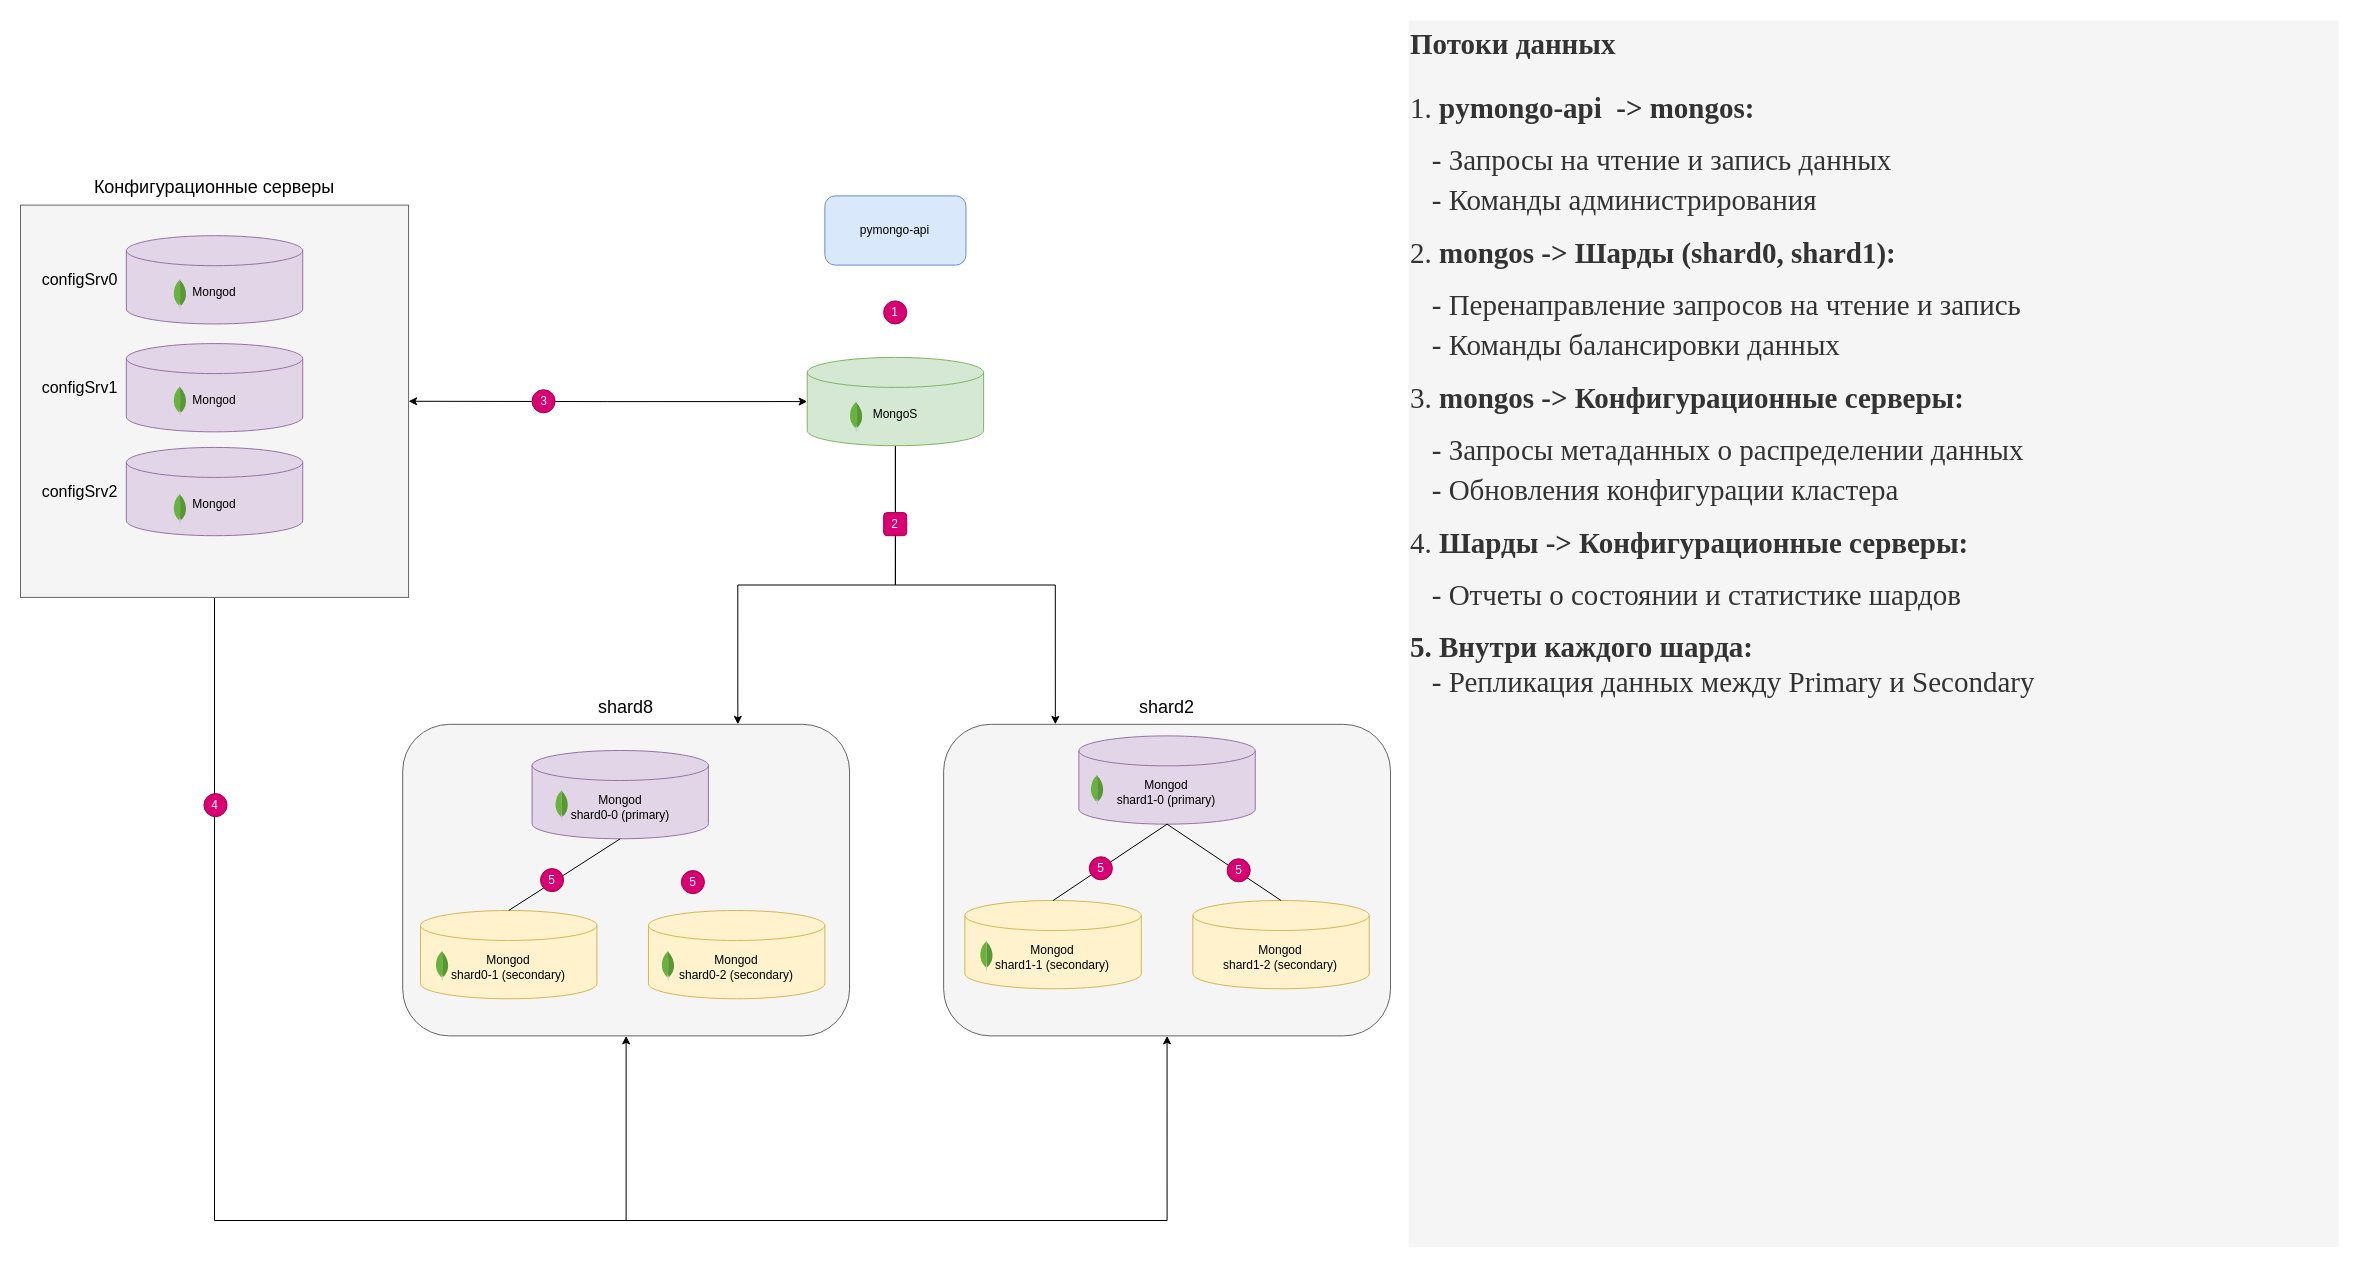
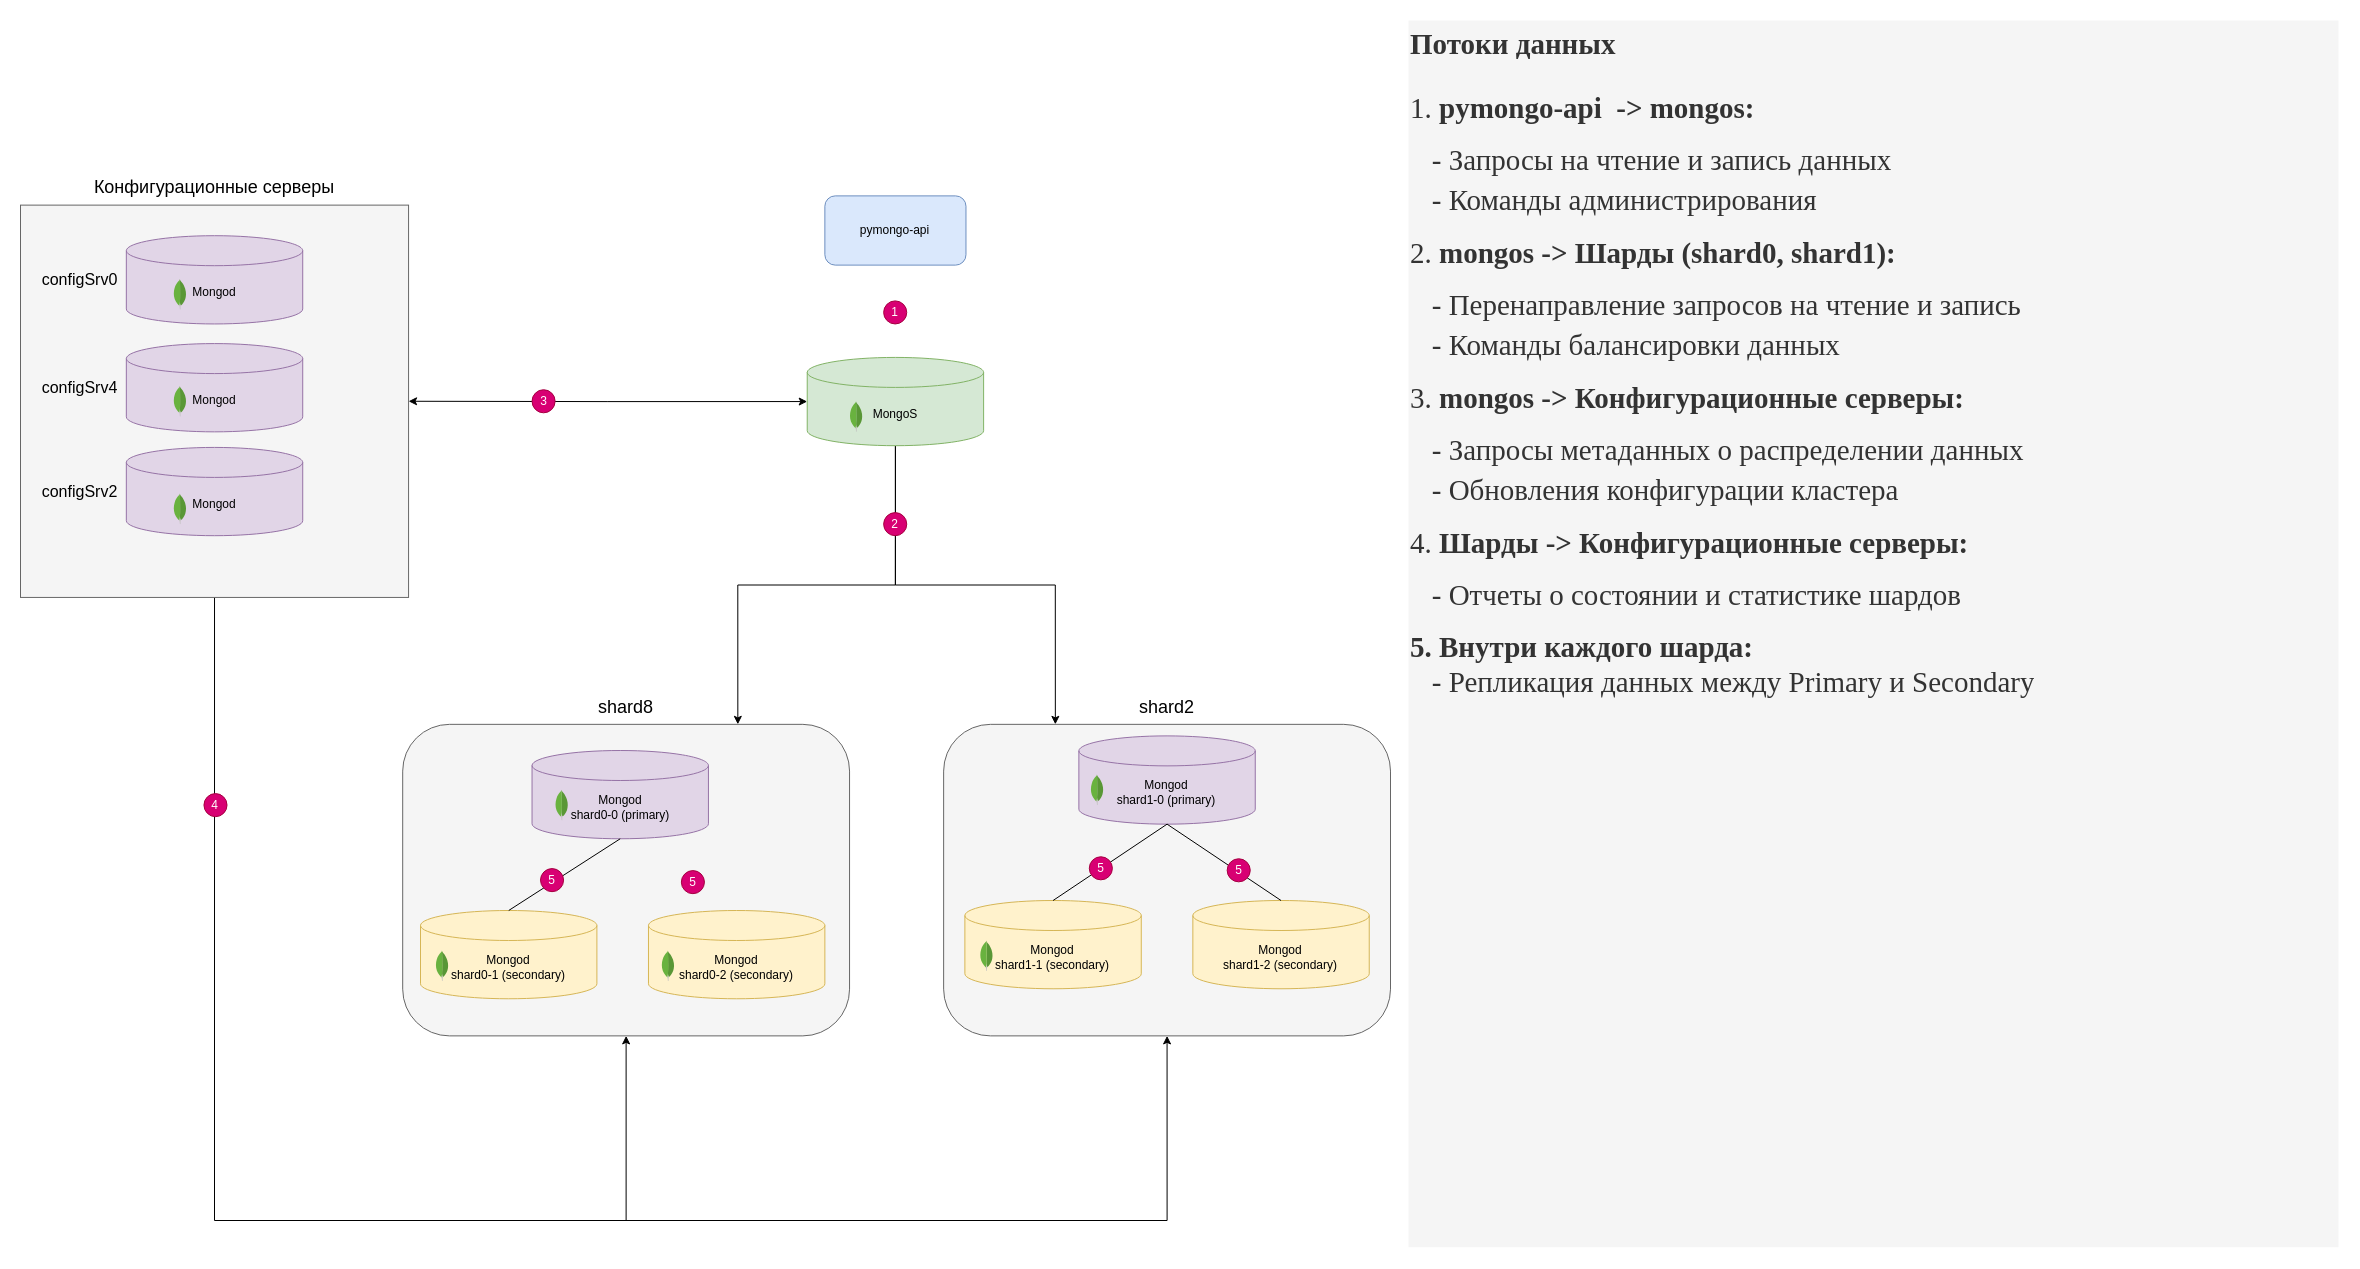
node "configSrv1": label "configSrv1" -> "configSrv4"
node "2": shape rounded rectangle -> ellipse
